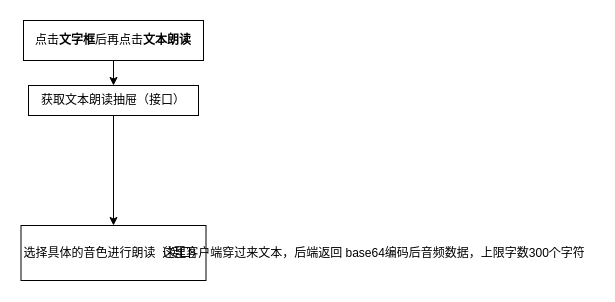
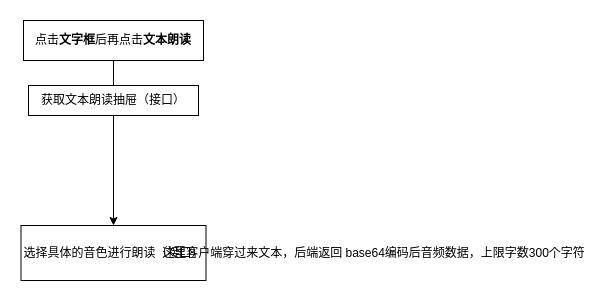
edge "点击文字框后再点击文本朗读" -> "获取文本朗读抽屉（接口）": arrowhead classic -> none
